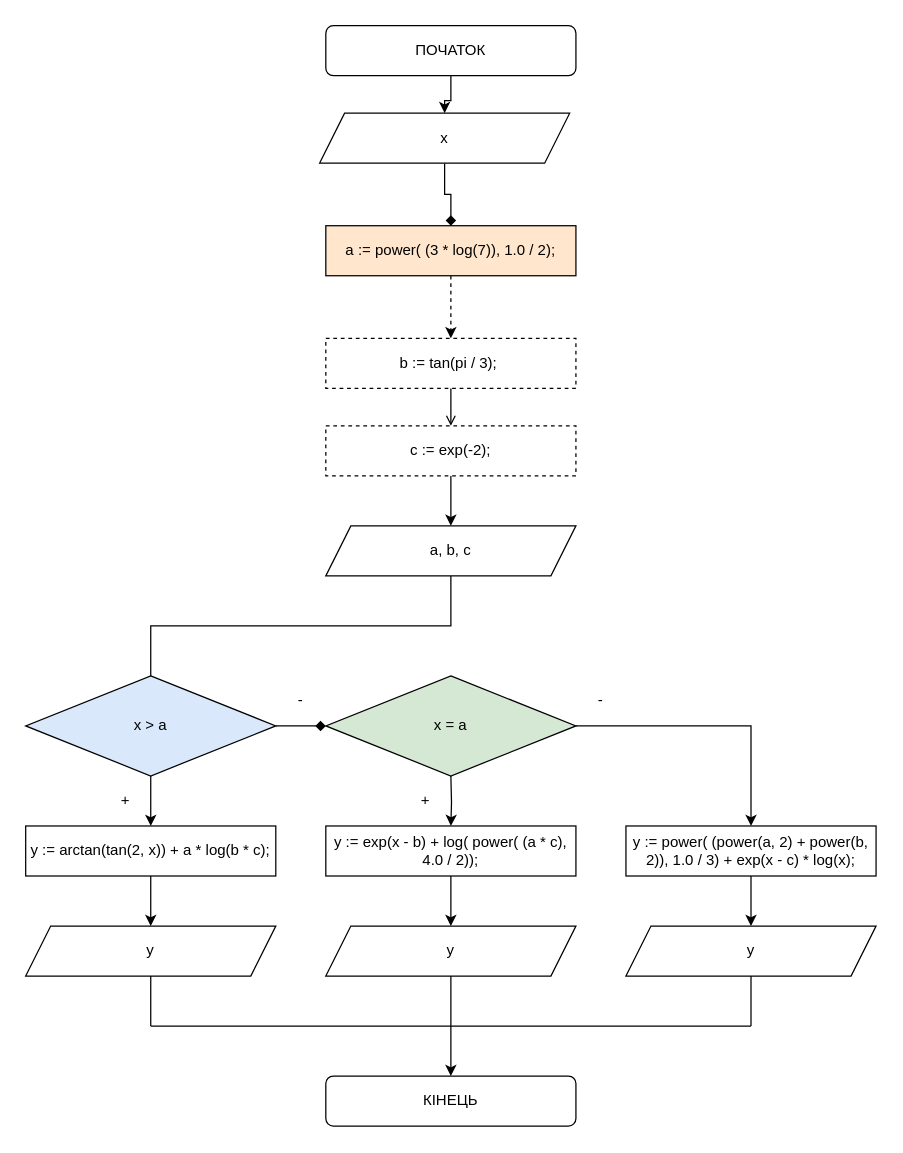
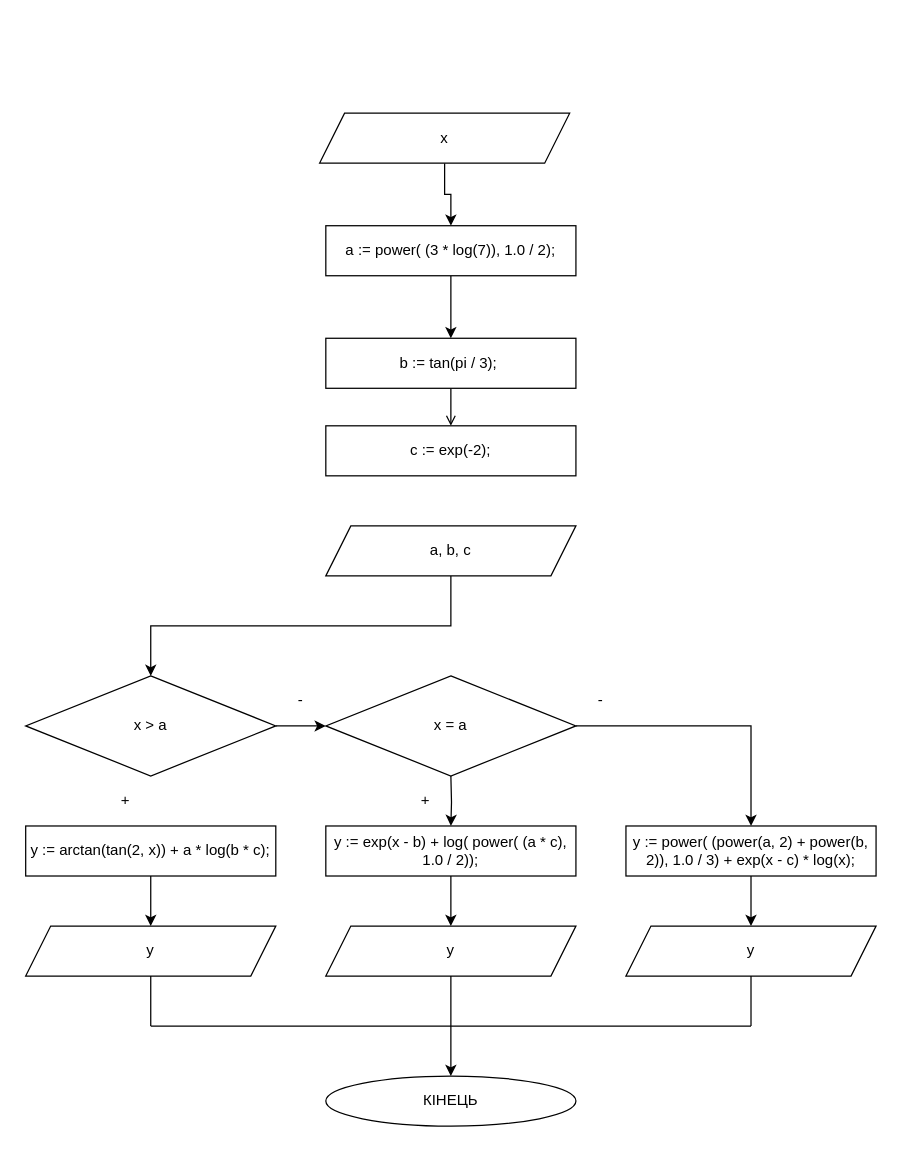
node "ПОЧАТОК": removed
edge "ПОЧАТОК" -> "x": removed
edge "x" -> "a := power( (3 * log(7)), 1.0 / 2);": arrowhead diamond -> classic
node "a := power( (3 * log(7)), 1.0 / 2);": fillcolor #ffe6cc -> #ffffff
edge "a := power( (3 * log(7)), 1.0 / 2);" -> "b := tan(pi / 3);": style dashed -> solid
node "b := tan(pi / 3);": style dashed -> solid
node "c := exp(-2);": style dashed -> solid
edge "c := exp(-2);" -> "a, b, c": removed
edge "a, b, c" -- "x > a": arrowhead none -> classic
node "x > a": fillcolor #dae8fc -> #ffffff
edge "x > a" -> "x = a": arrowhead diamond -> classic
node "x = a": fillcolor #d5e8d4 -> #ffffff
edge "x > a" -> "y := arctan(tan(2, x)) + a * log(b * c);": removed
node "y := exp(x - b) + log( power( (a * c), 4.0 / 2));": label "y := exp(x - b) + log( power( (a * c), 4.0 / 2));" -> "y := exp(x - b) + log( power( (a * c), 1.0 / 2));"
node "КІНЕЦЬ": shape rounded rectangle -> ellipse
